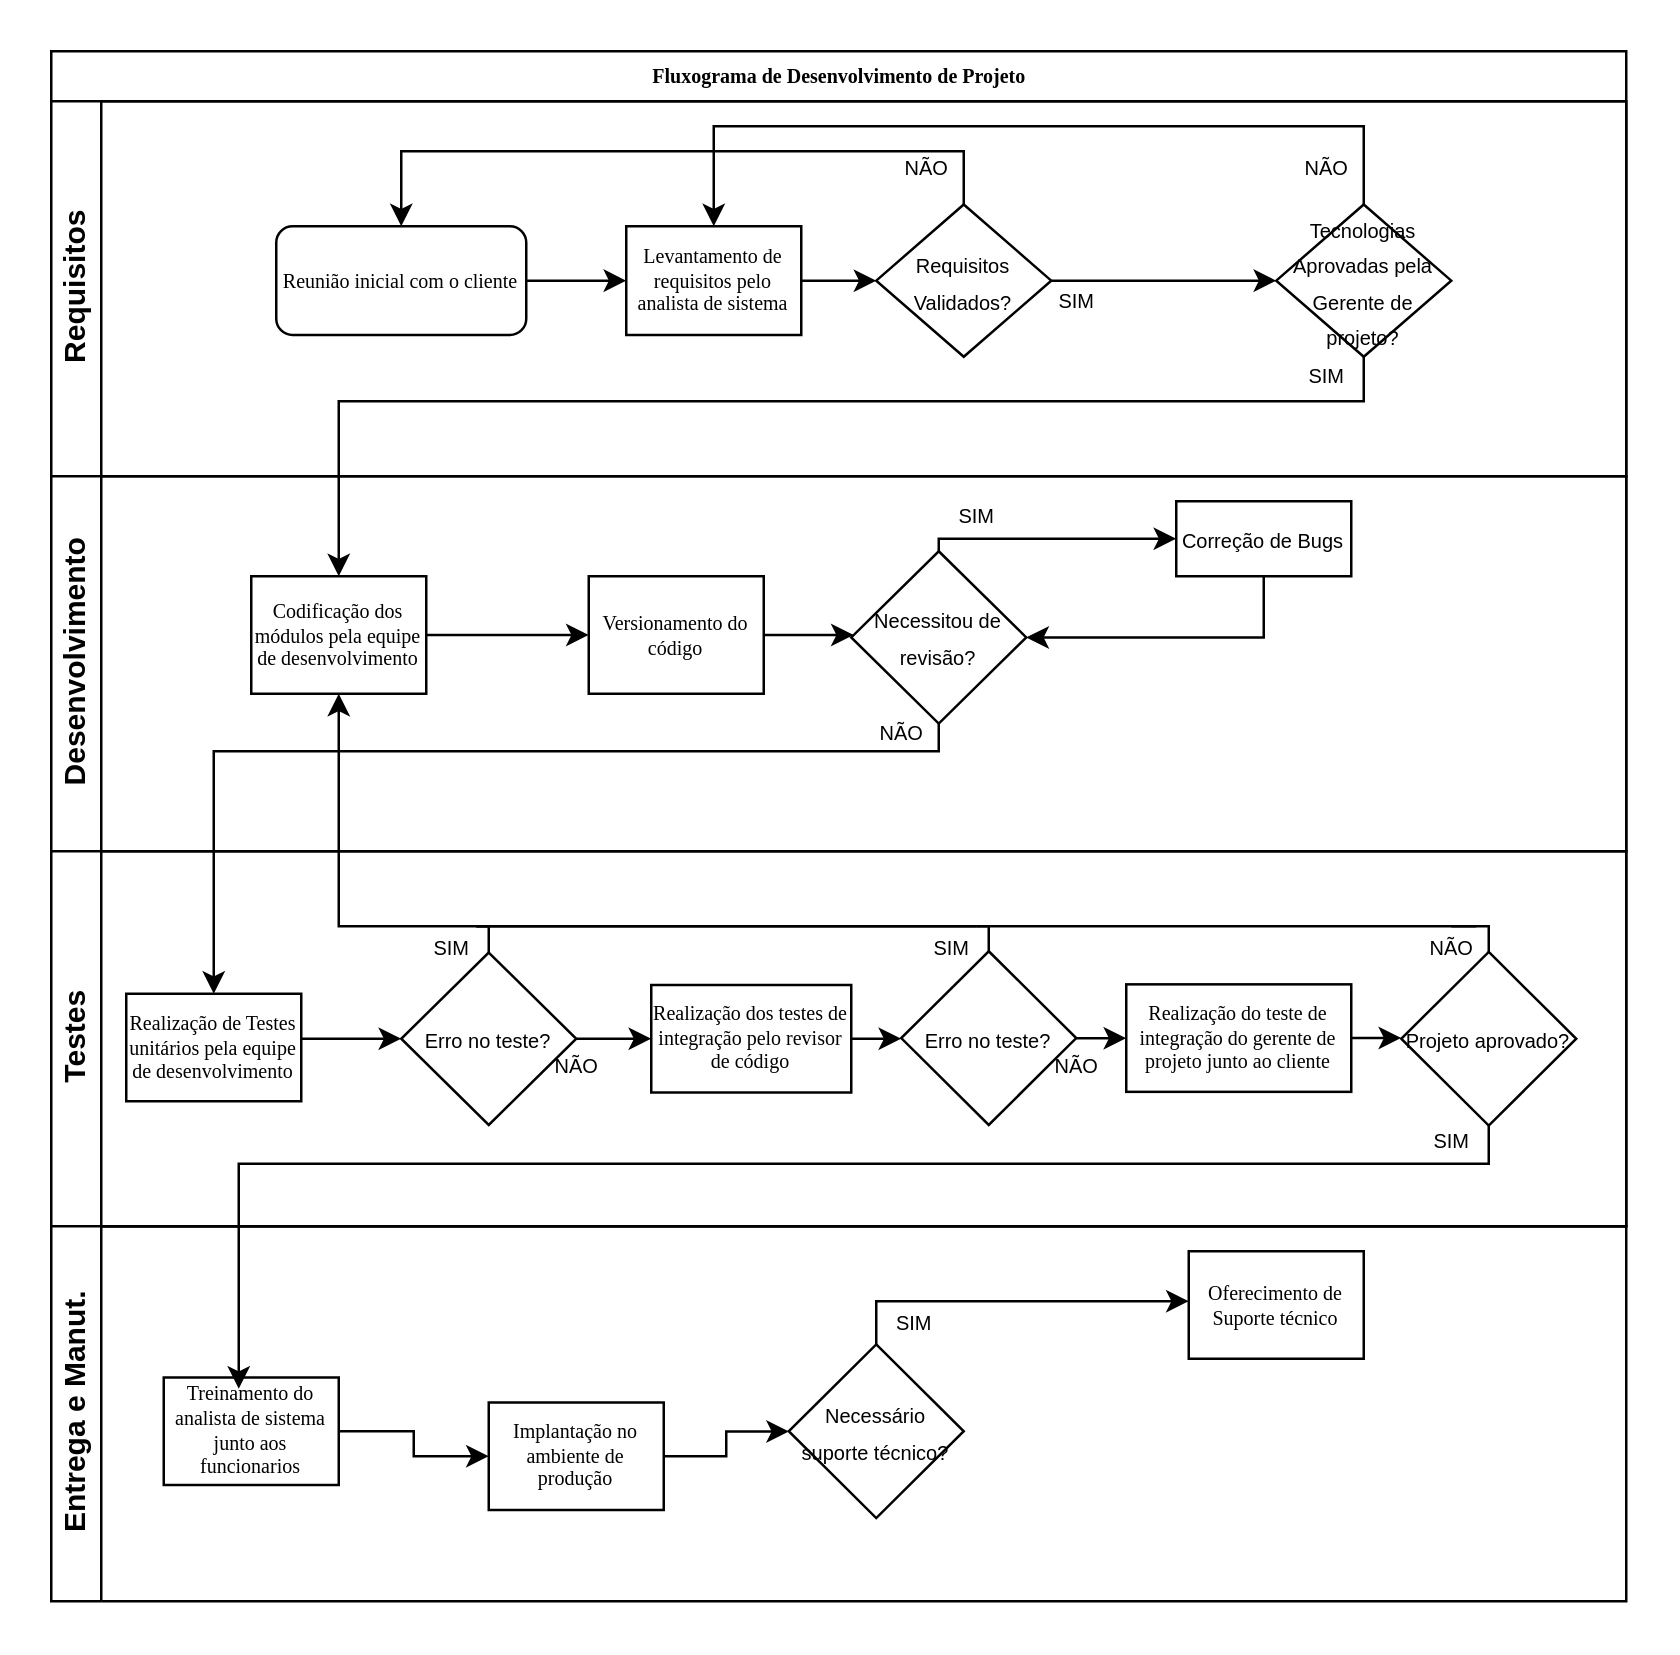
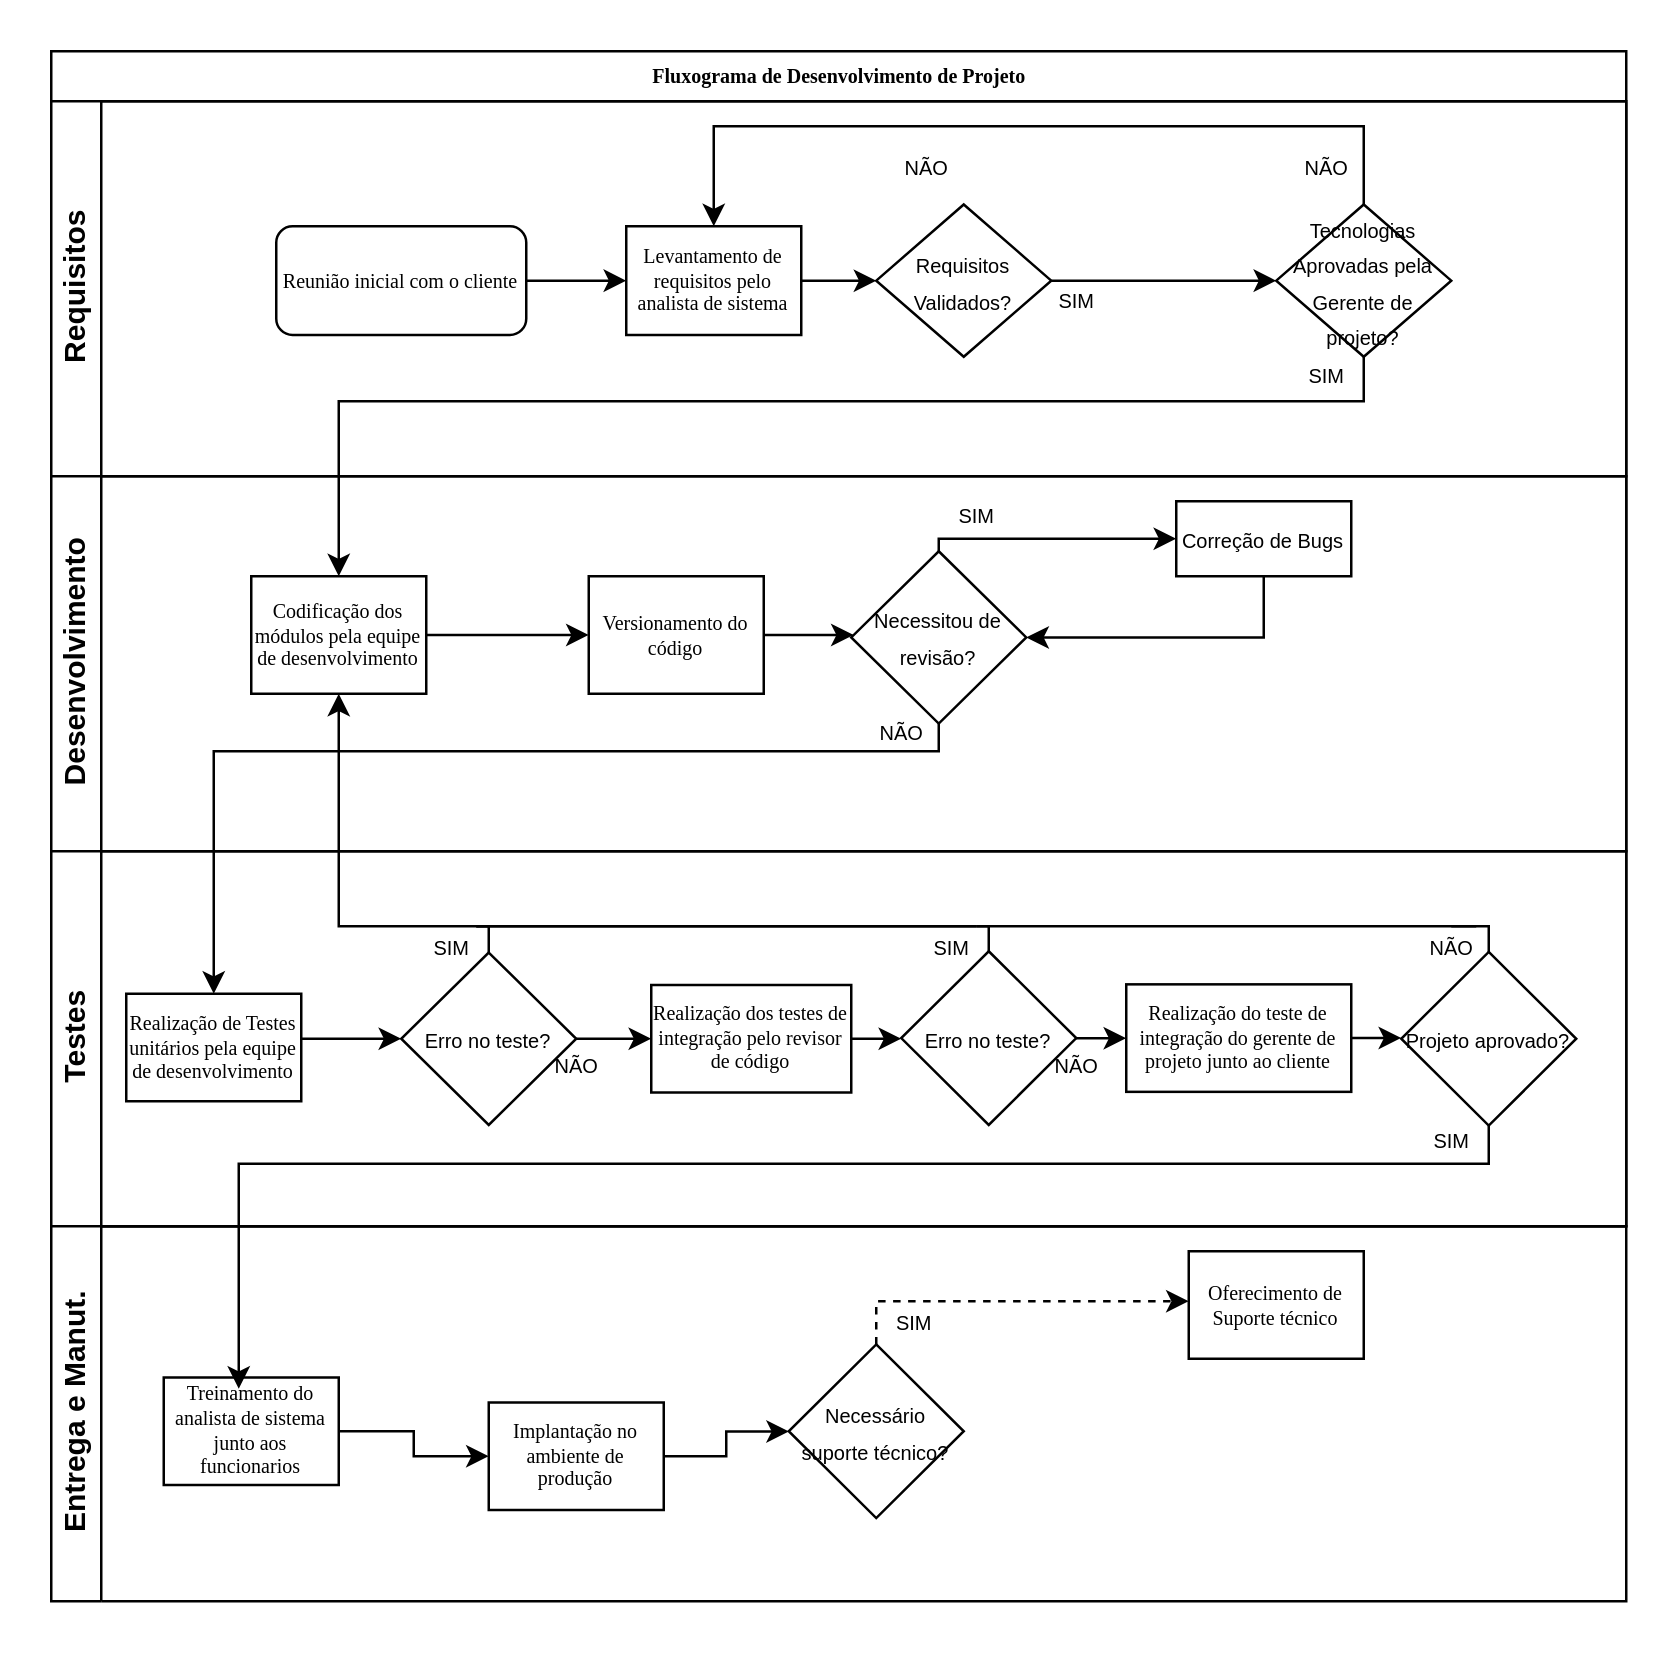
edge "Requisitos Validados?" -> "Reunião inicial com o cliente": removed
edge "Necessário suporte técnico?" -> "Oferecimento de Suporte técnico": style solid -> dashed
